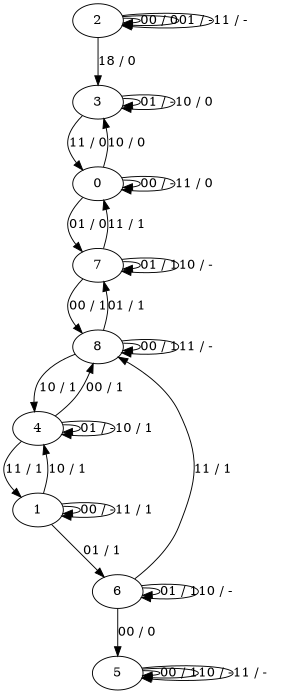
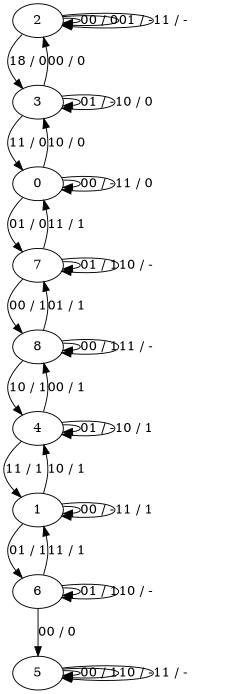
edge "3" -> "2": added, label "00 / 0"
edge "6" -> "8": now "6" -> "1"
